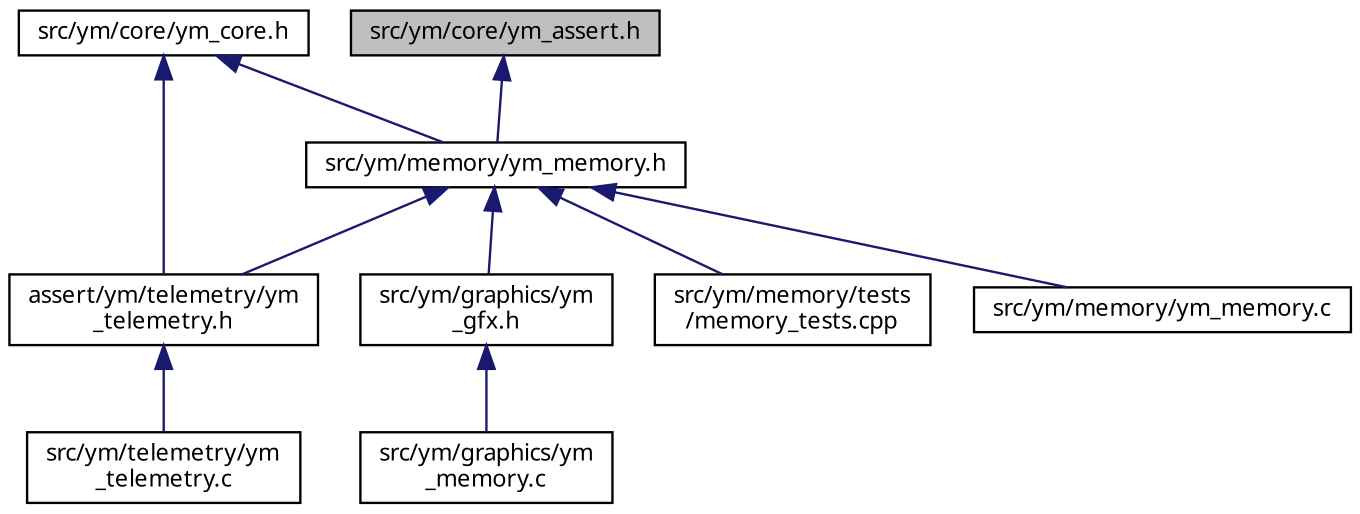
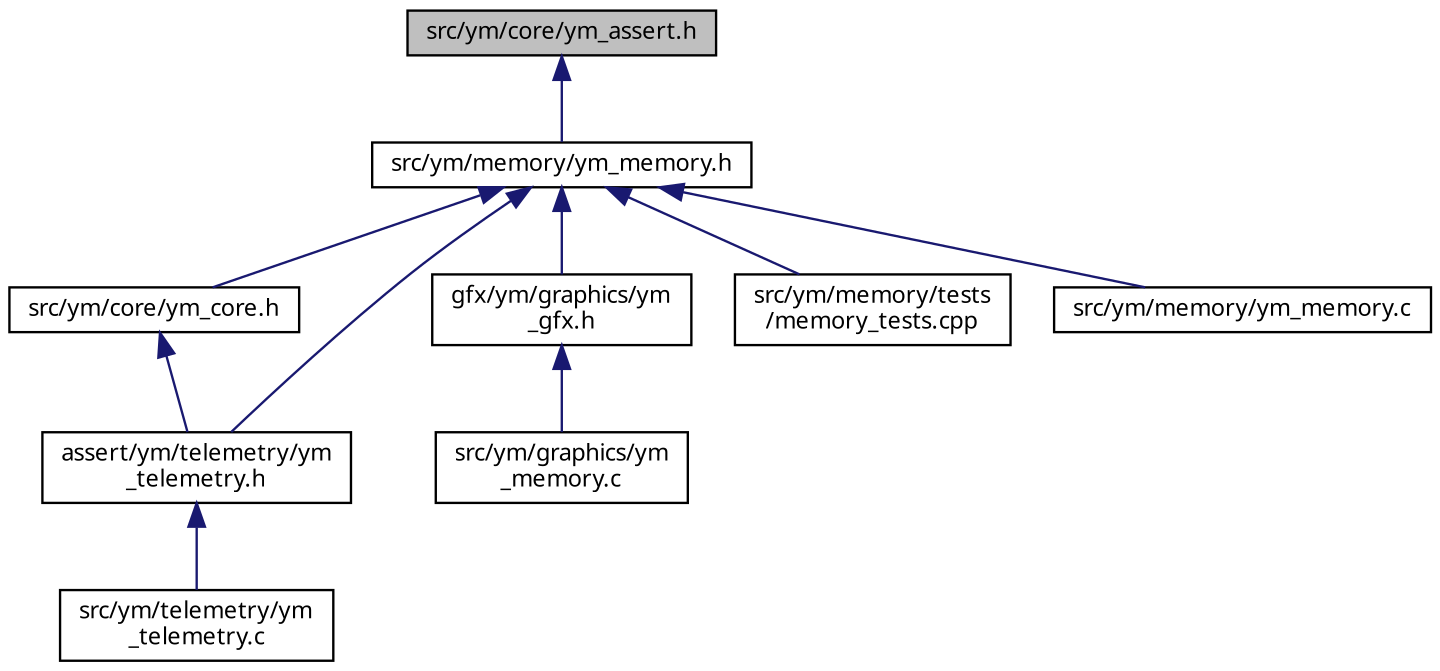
edge "src/ym/memory/ym_memory.h" -> "src/ym/core/ym_core.h": reversed
node "src/ym/graphics/ym _gfx.h": label "src/ym/graphics/ym _gfx.h" -> "gfx/ym/graphics/ym _gfx.h"
